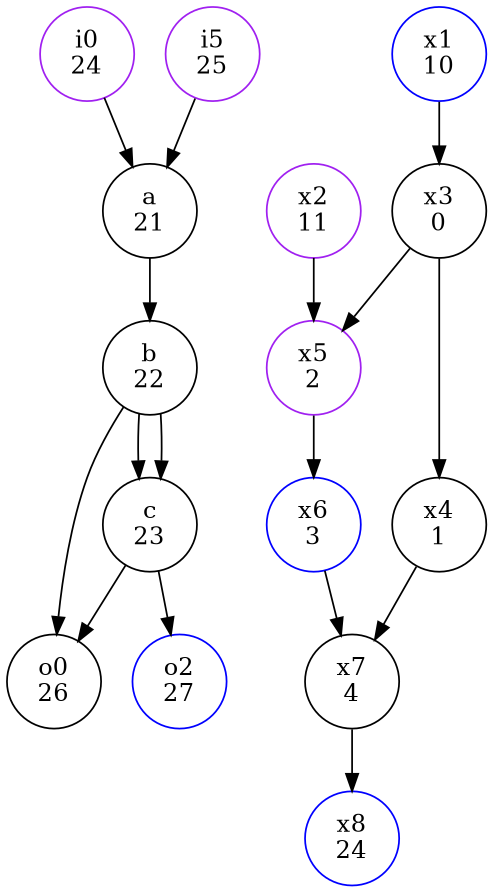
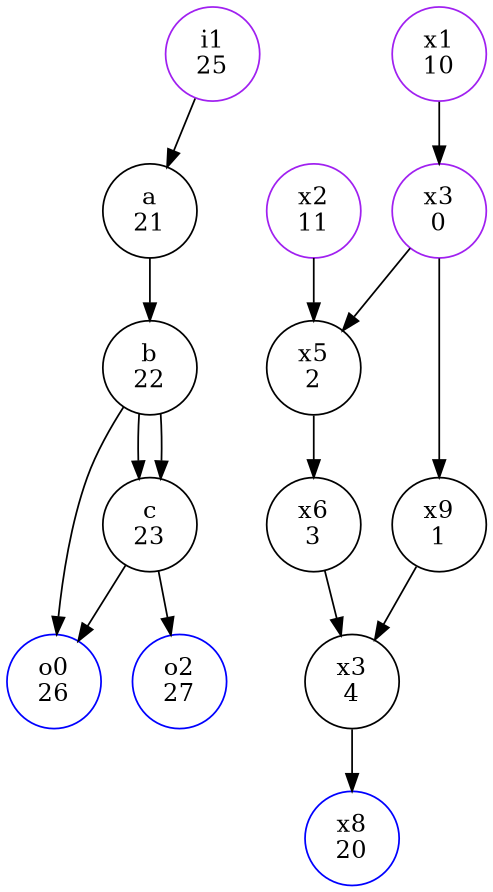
node "i0 24": removed
node "i5 25": label "i5 25" -> "i1 25"
node "x1 10": color blue -> purple
node "x3 0": color black -> purple
node "x5 2": color purple -> black
node "x6 3": color blue -> black
node "x4 1": label "x4 1" -> "x9 1"
node "o0 26": color black -> blue
node "x7 4": label "x7 4" -> "x3 4"
node "x8 24": label "x8 24" -> "x8 20"
